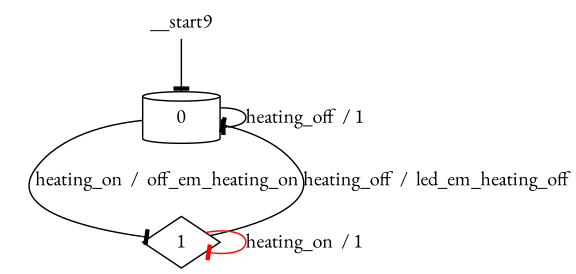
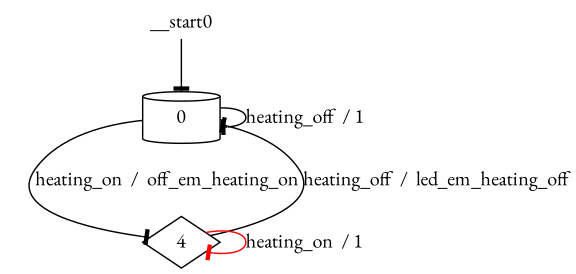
node "__start9": label "__start9" -> "__start0"
node "1": label "1" -> "4"
